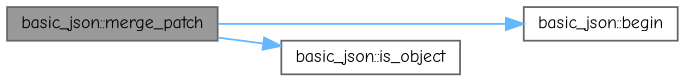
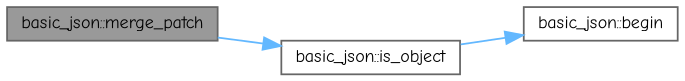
edge "basic_json::merge_patch" -> "basic_json::begin": now "basic_json::is_object" -> "basic_json::begin"
